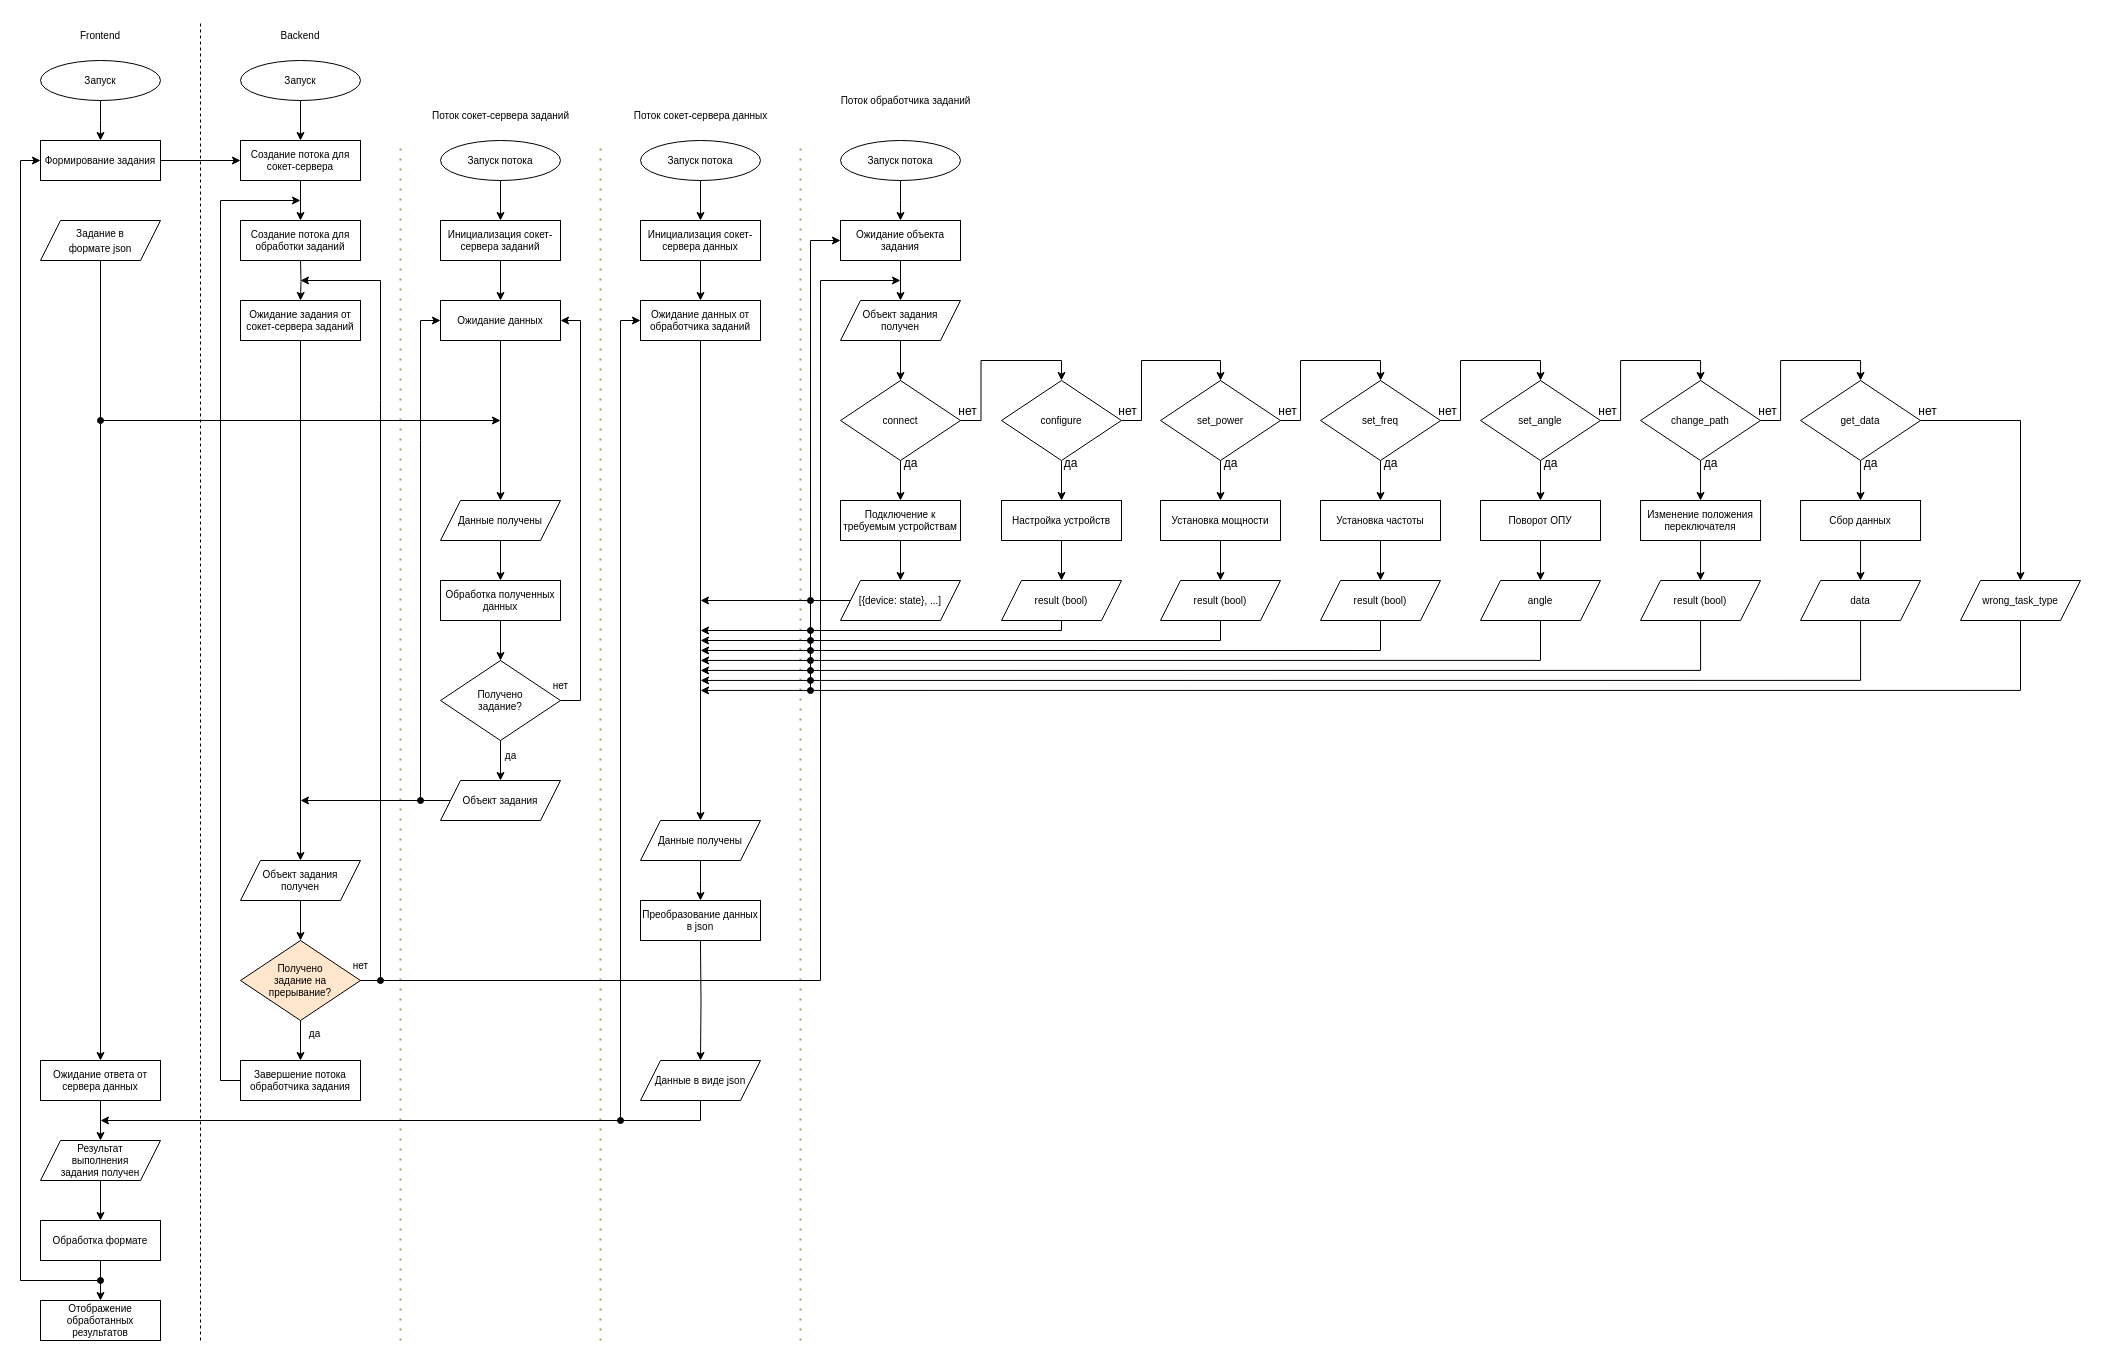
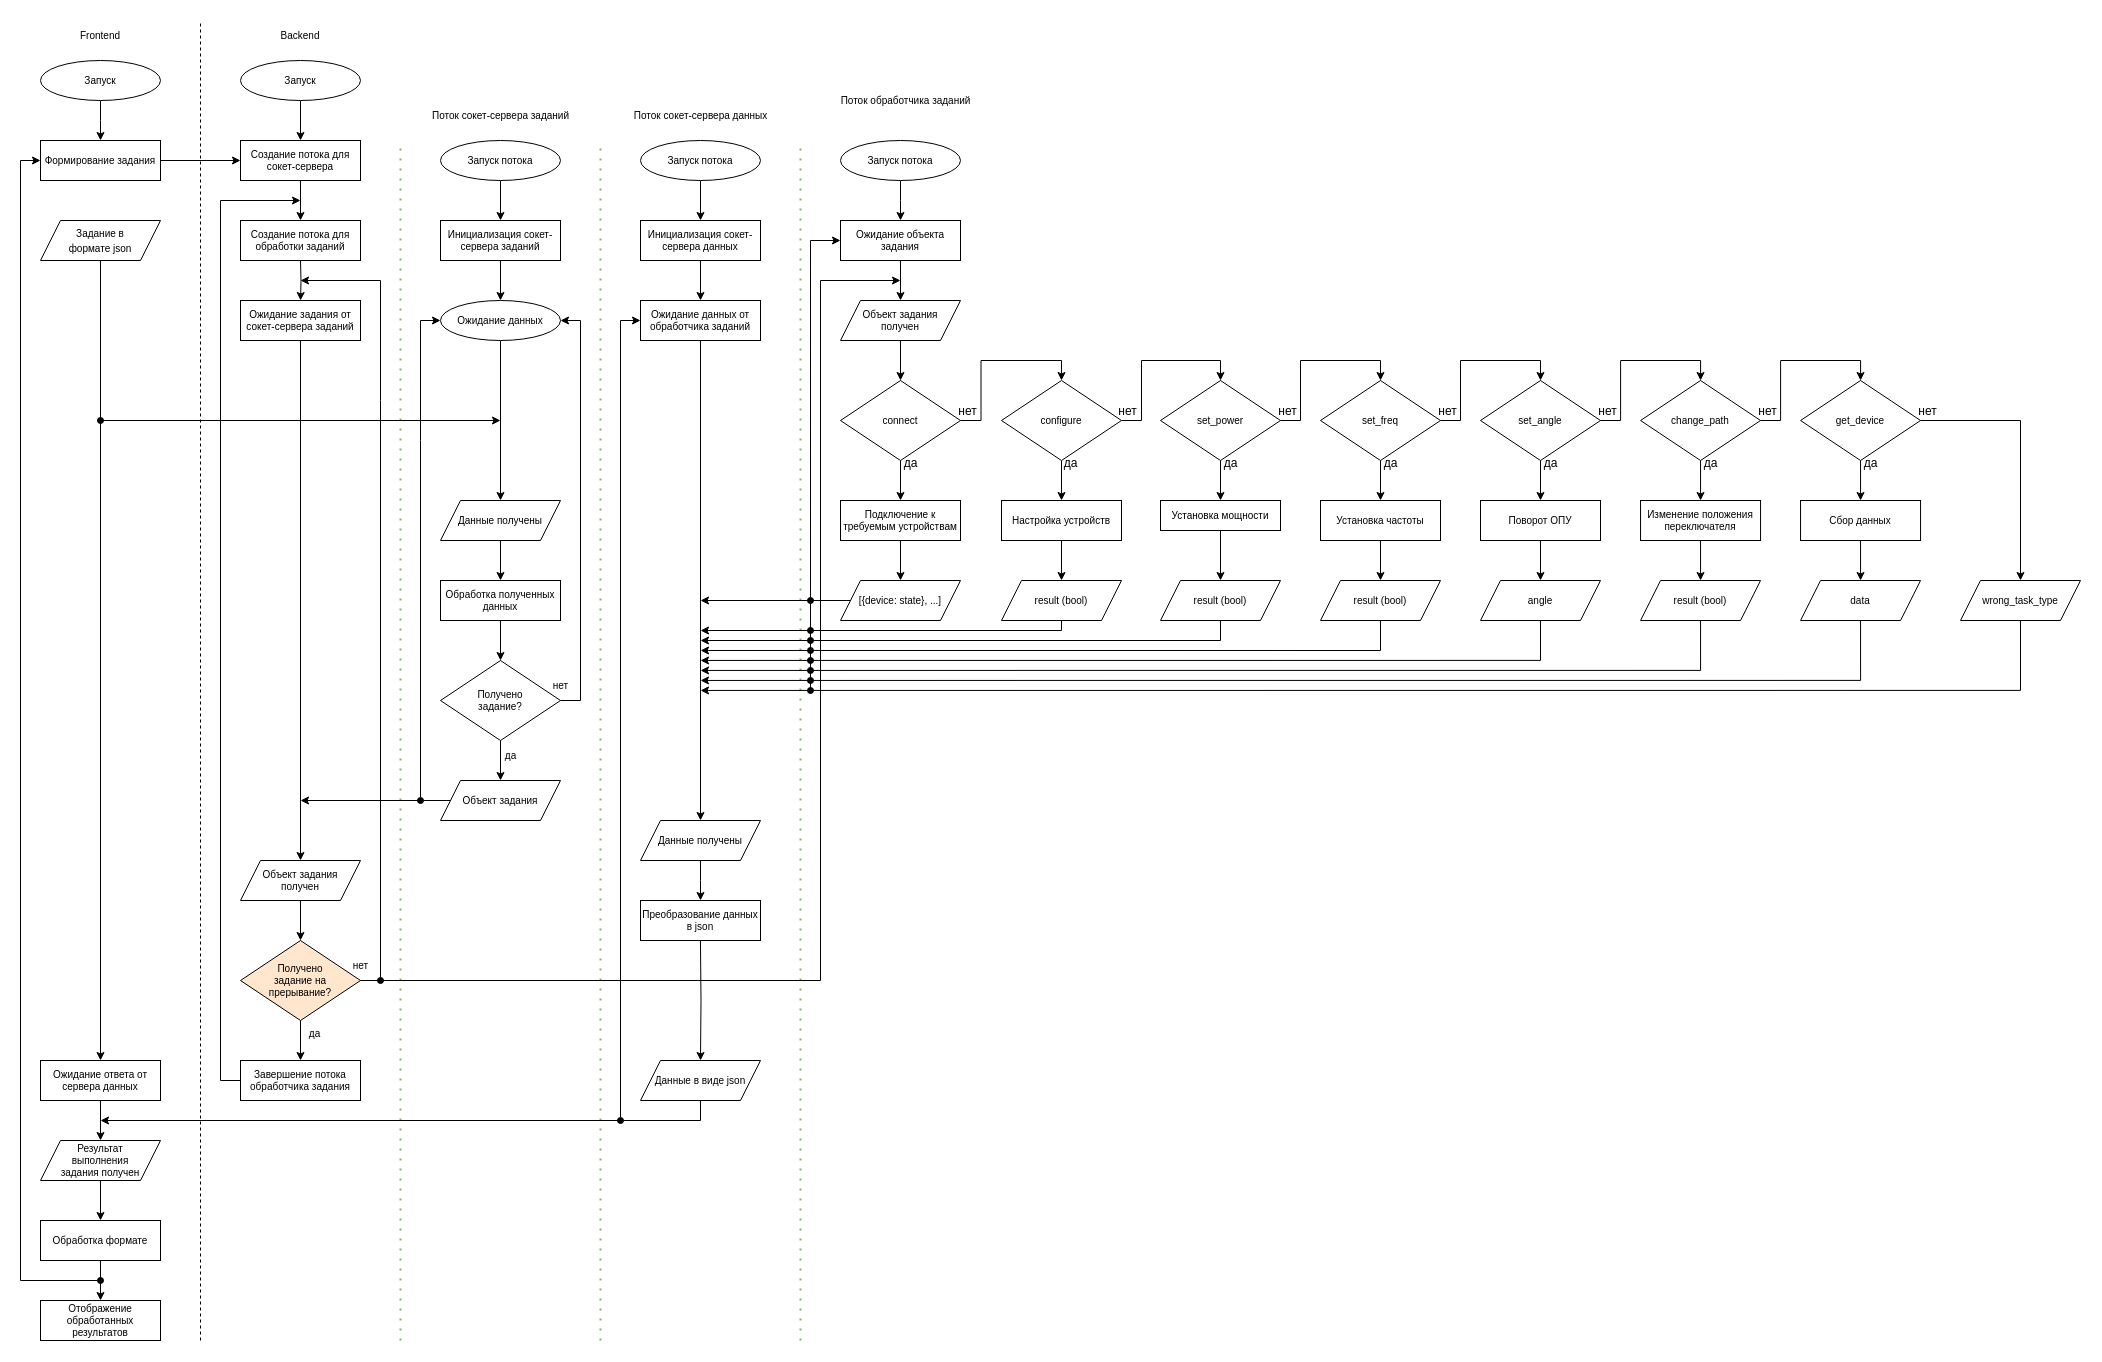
node "Ожидание данных": shape rectangle -> ellipse
node "get_data": label "get_data" -> "get_device"
node "Установка мощности": size 120x40 -> 120x30
